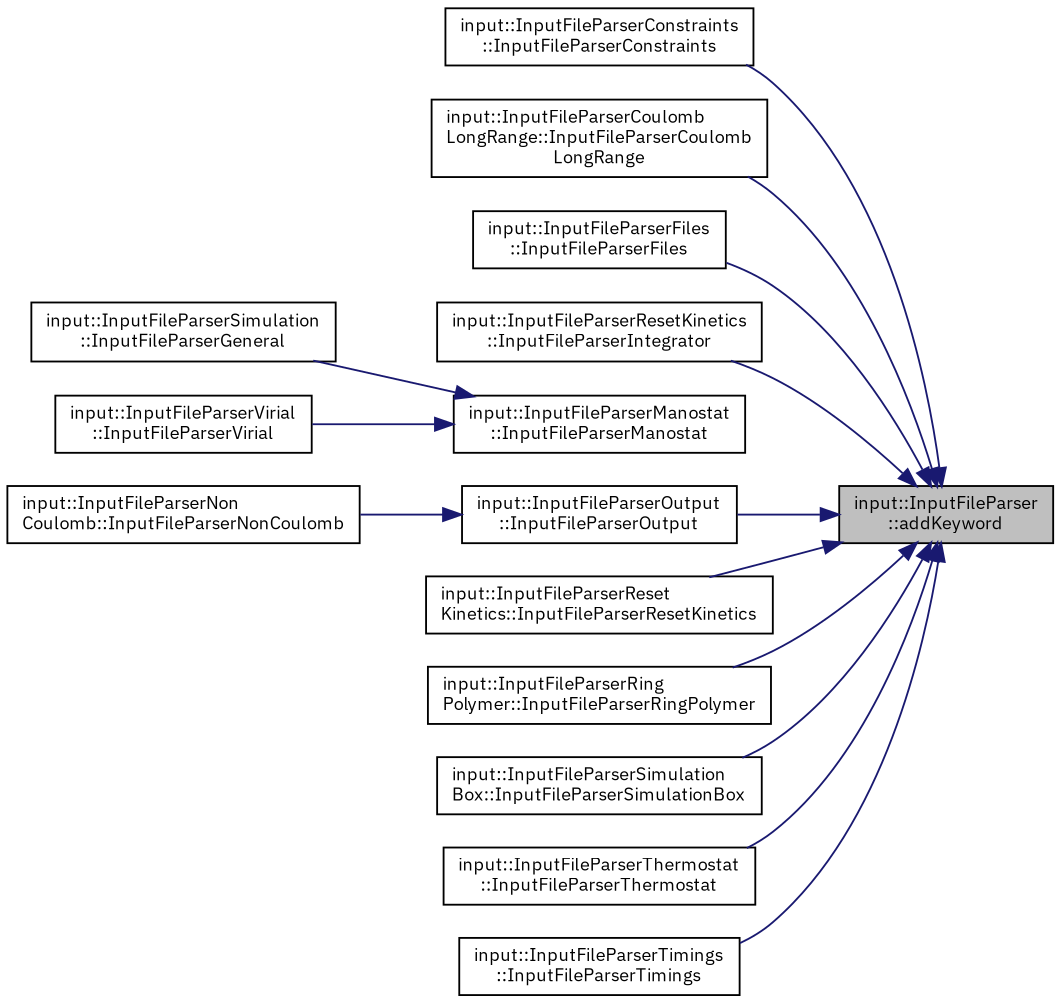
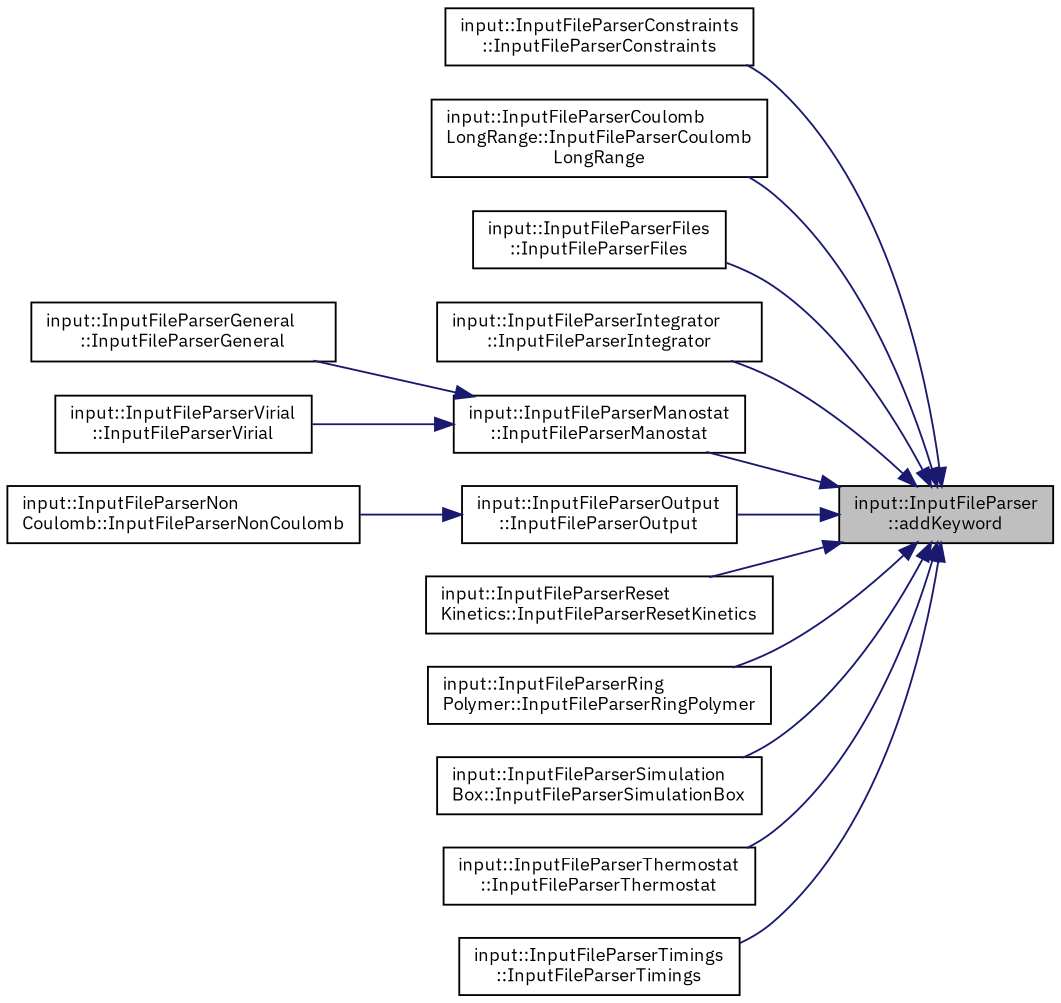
node "input::InputFileParserSimulation ::InputFileParserGeneral": label "input::InputFileParserSimulation ::InputFileParserGeneral" -> "input::InputFileParserGeneral ::InputFileParserGeneral"
node "input::InputFileParserResetKinetics ::InputFileParserIntegrator": label "input::InputFileParserResetKinetics ::InputFileParserIntegrator" -> "input::InputFileParserIntegrator ::InputFileParserIntegrator"
edge "input::InputFileParserManostat ::InputFileParserManostat" -> "input::InputFileParser ::addKeyword": added
